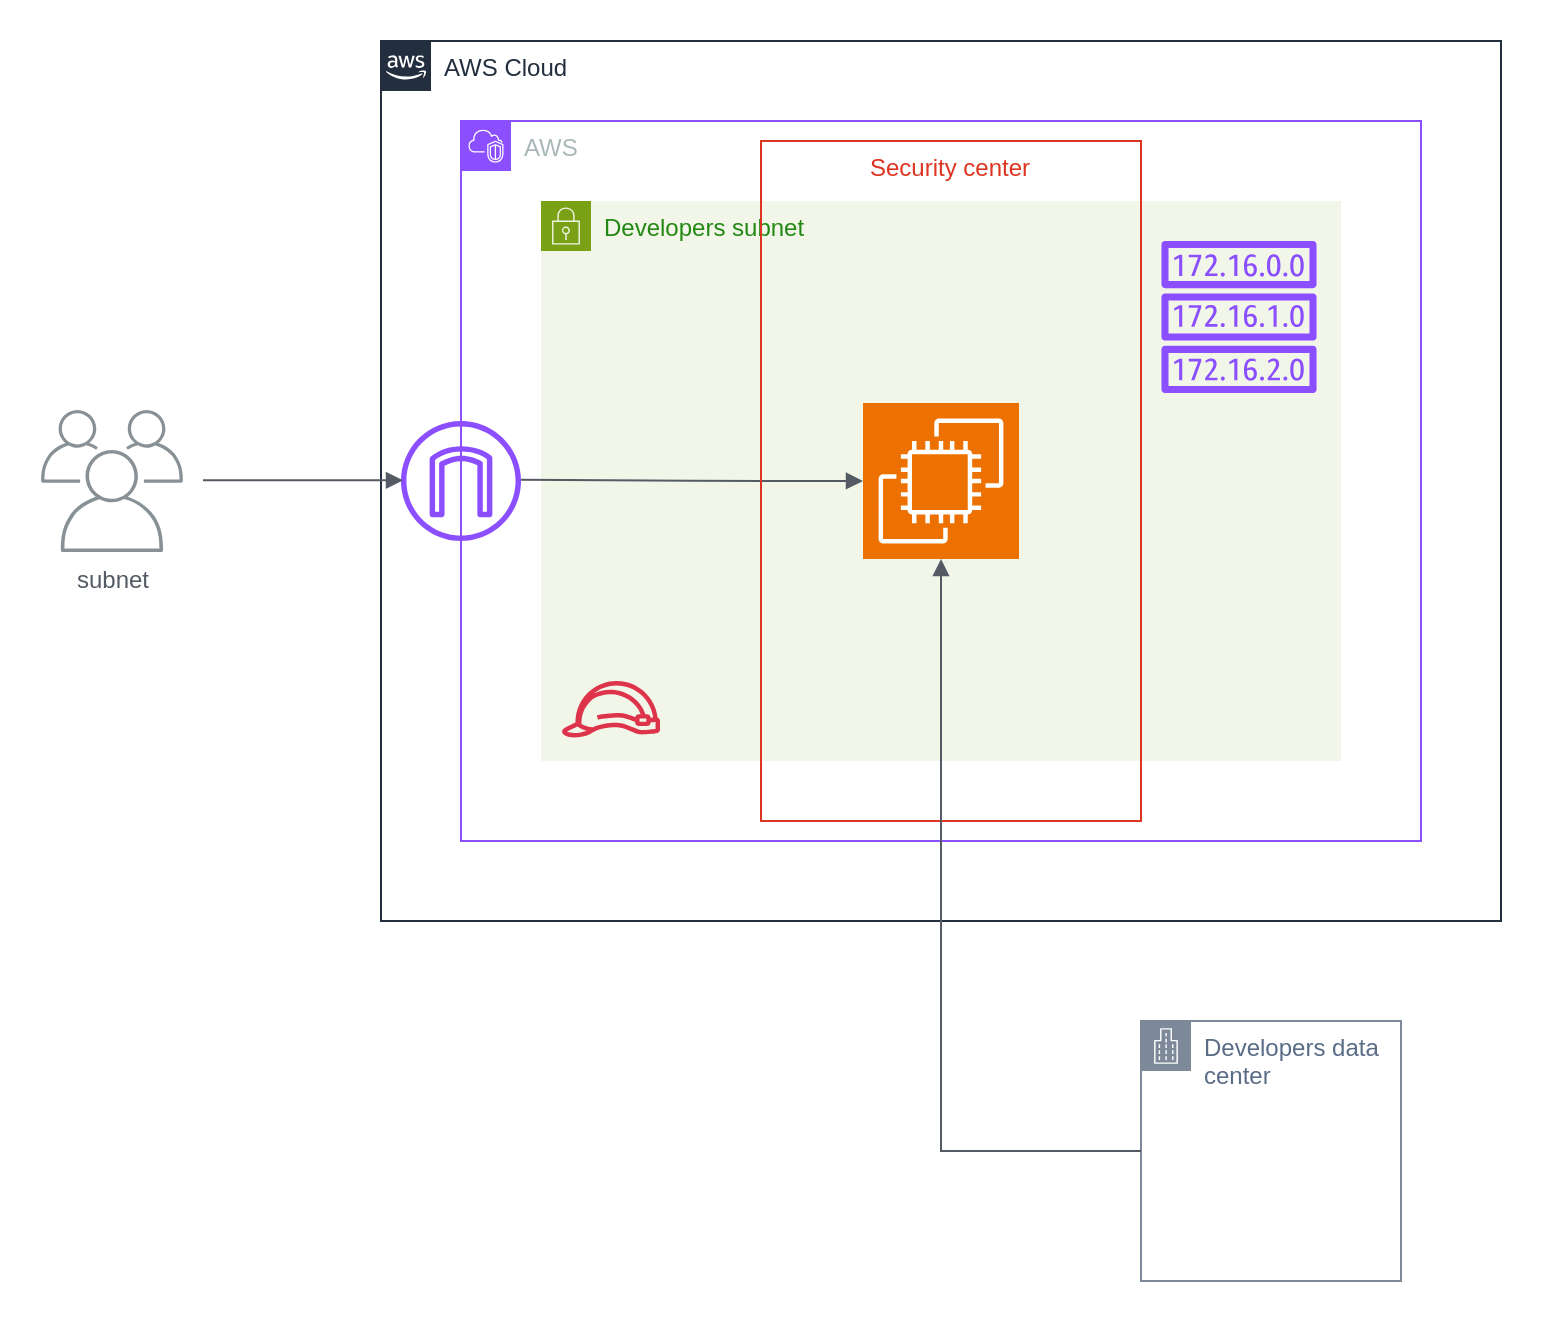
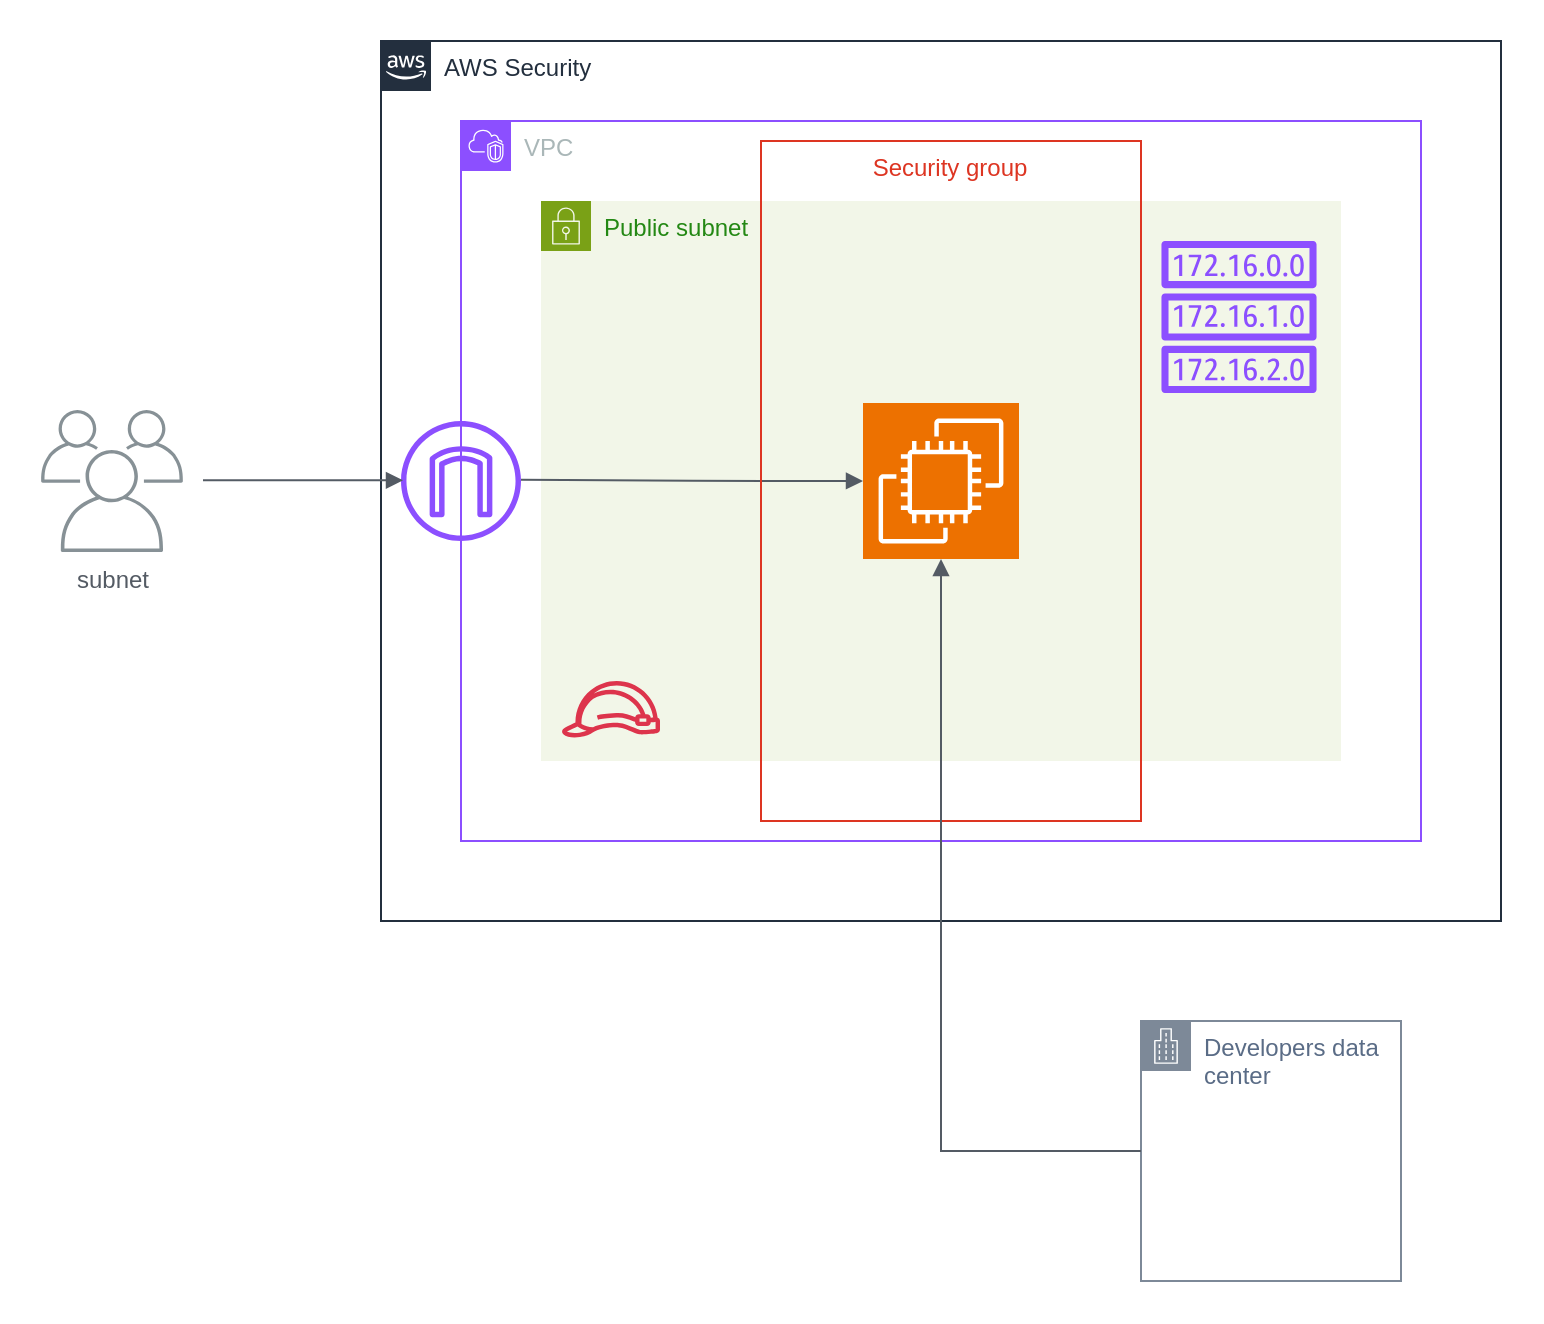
node "AWS Cloud": label "AWS Cloud" -> "AWS Security"
node "AWS": label "AWS" -> "VPC"
node "Security center": label "Security center" -> "Security group"
node "Developers subnet": label "Developers subnet" -> "Public subnet"
